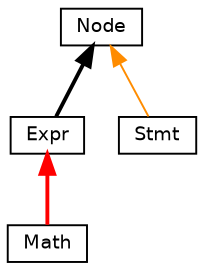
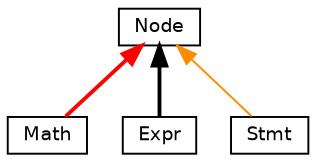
edge "Math" -> "Expr": now "Math" -> "Node"
